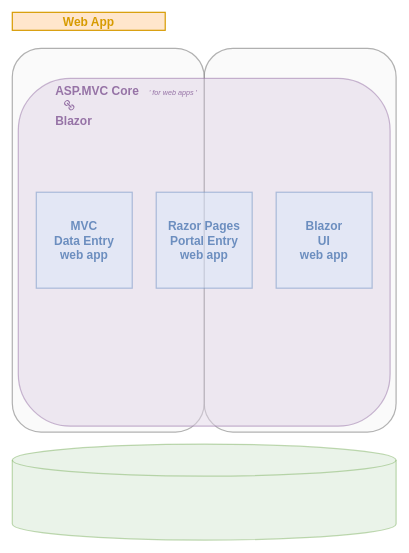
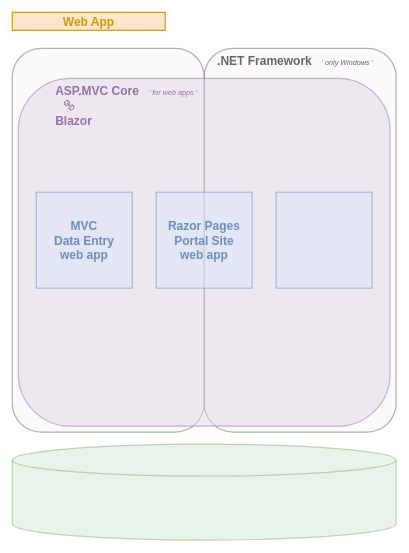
node ".NET Framework ' only Windows '": added
node "Razor Pages Portal Entry web app": label "Razor Pages Portal Entry web app" -> "Razor Pages Portal Site web app"
node "Blazor UI web app": removed
